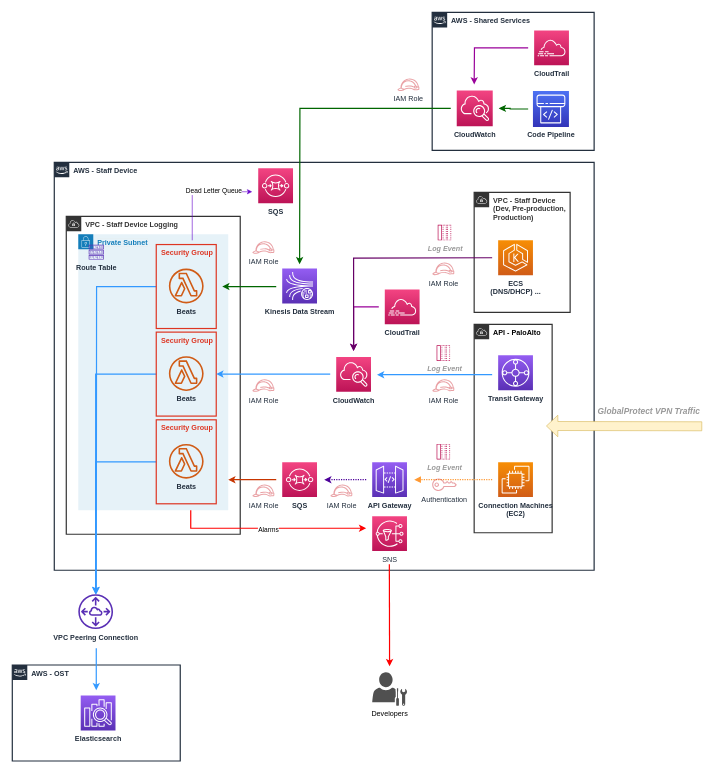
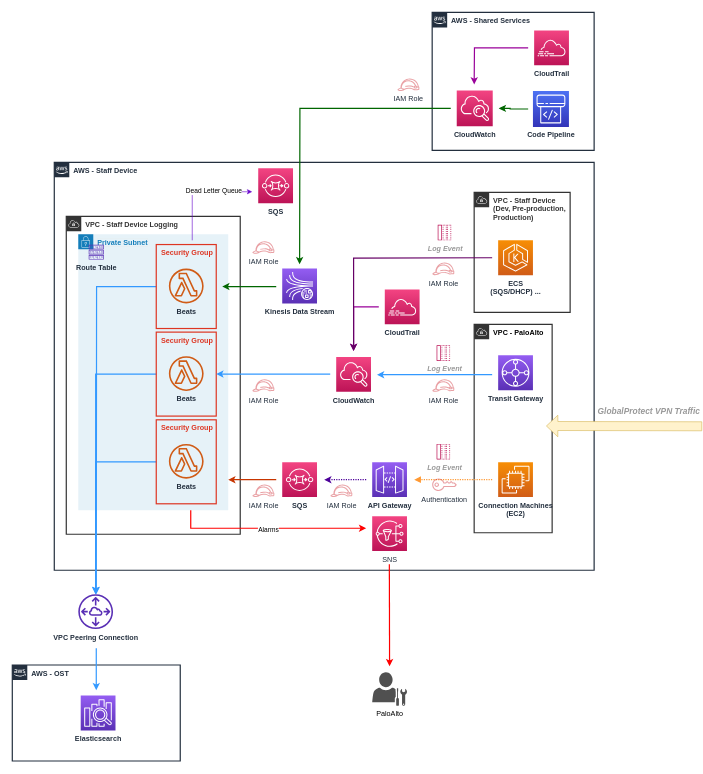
node "ECS (DNS/DHCP) ...": label "ECS (DNS/DHCP) ..." -> "ECS (SQS/DHCP) ..."
node "API - PaloAlto": label "API - PaloAlto" -> "VPC - PaloAlto"
node "Developers": label "Developers" -> "PaloAlto"
